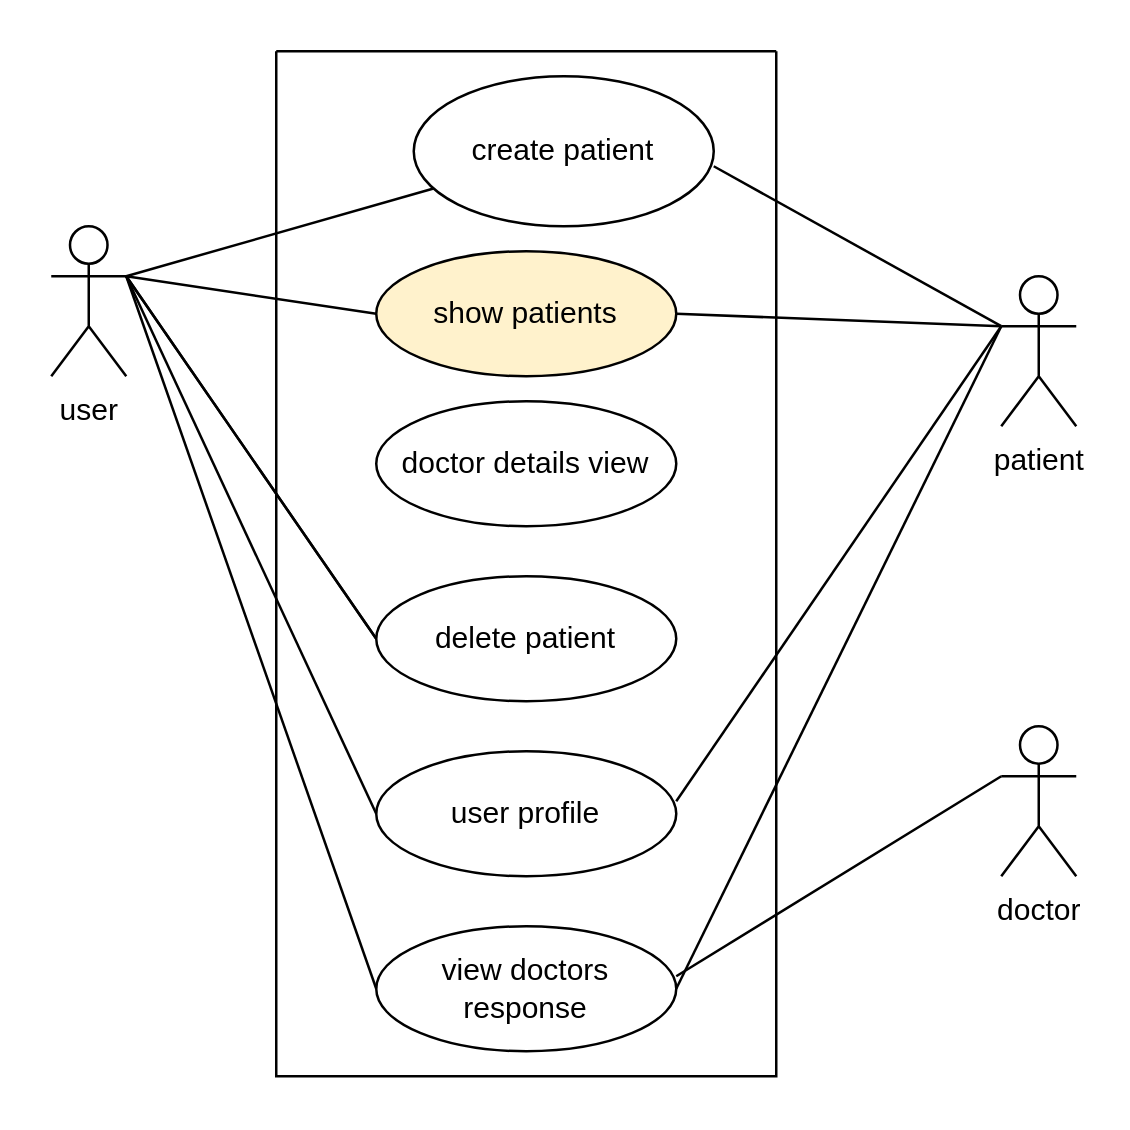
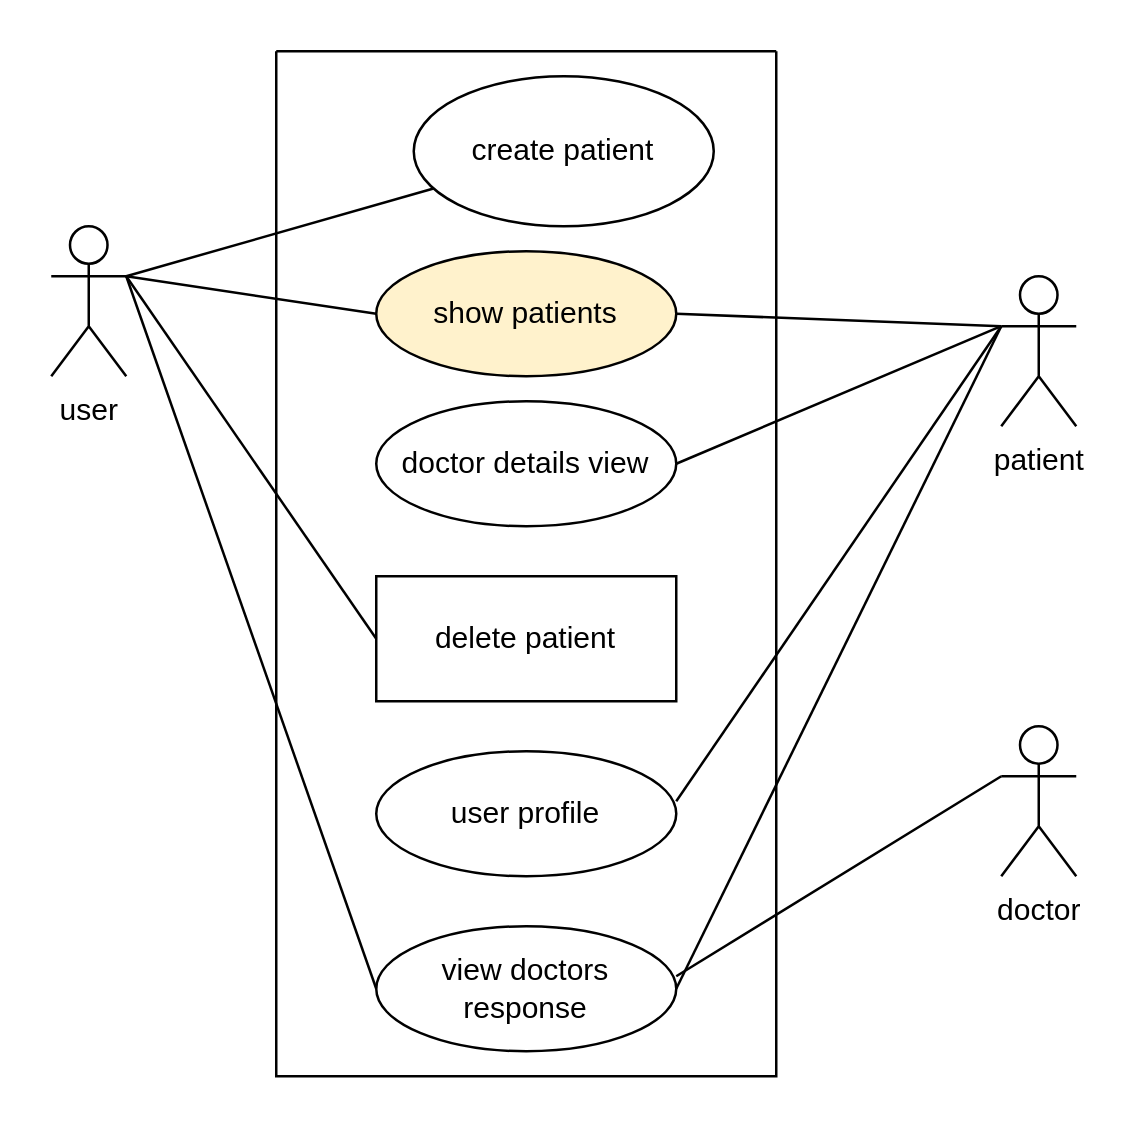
edge "create patient" -- "patient": removed
edge "patient" -- "doctor details view": added
edge "user" -- "user profile": removed
edge "user" -- "delete patient": removed
node "delete patient": shape ellipse -> rectangle
